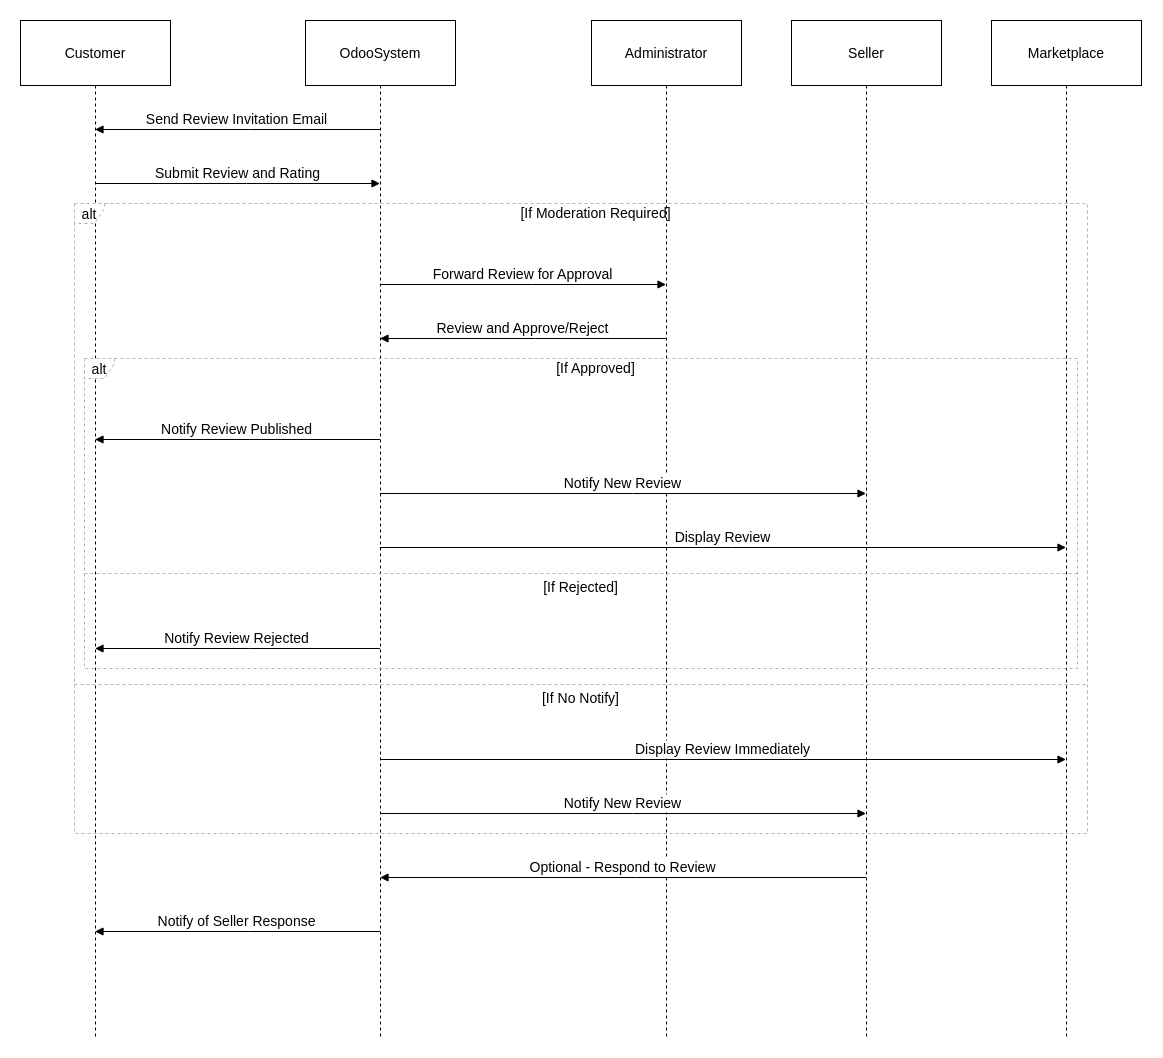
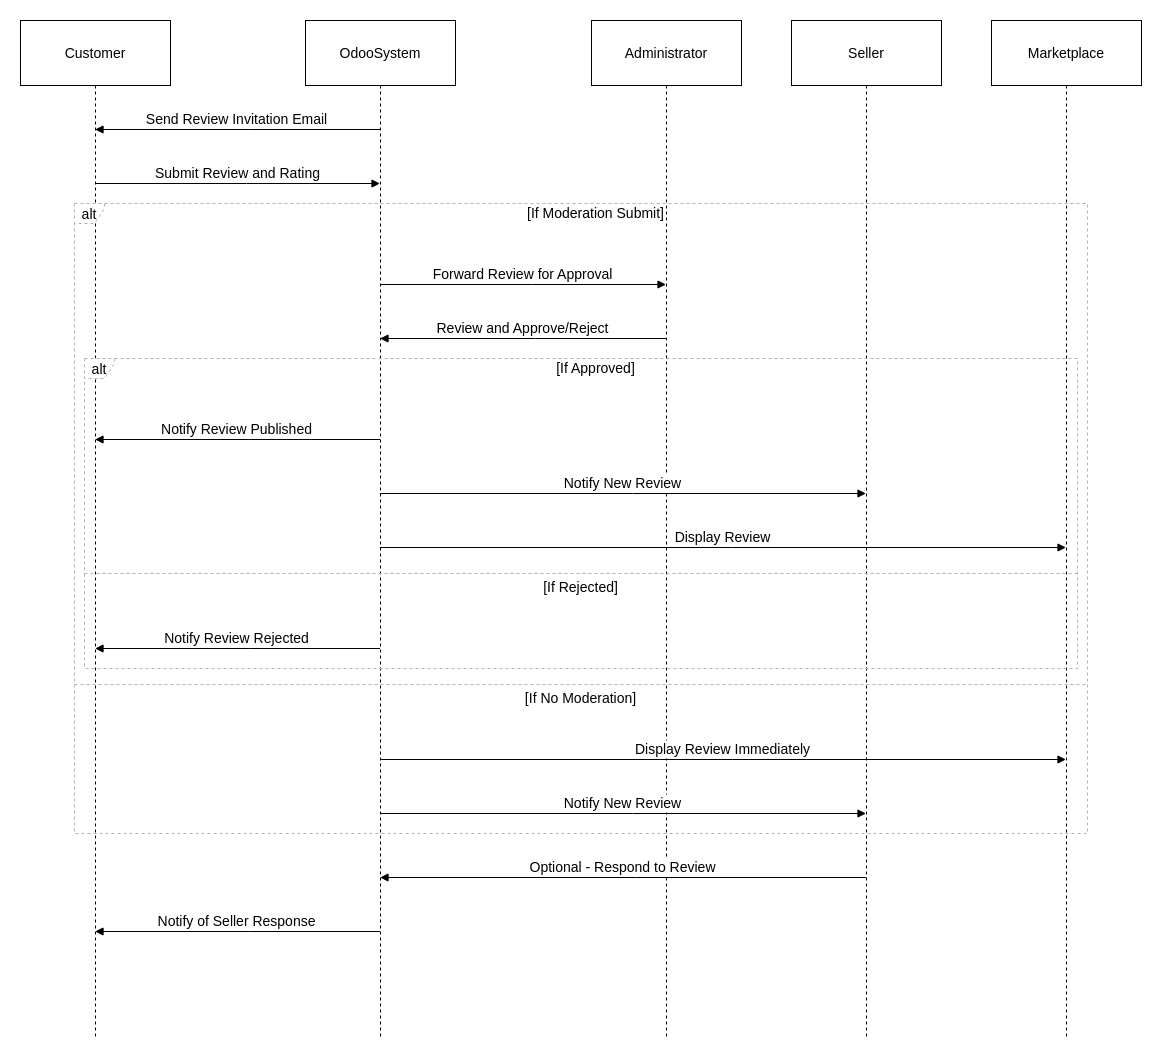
node "[If Moderation Required]": label "[If Moderation Required]" -> "[If Moderation Submit]"
node "[If No Notify]": label "[If No Notify]" -> "[If No Moderation]"
